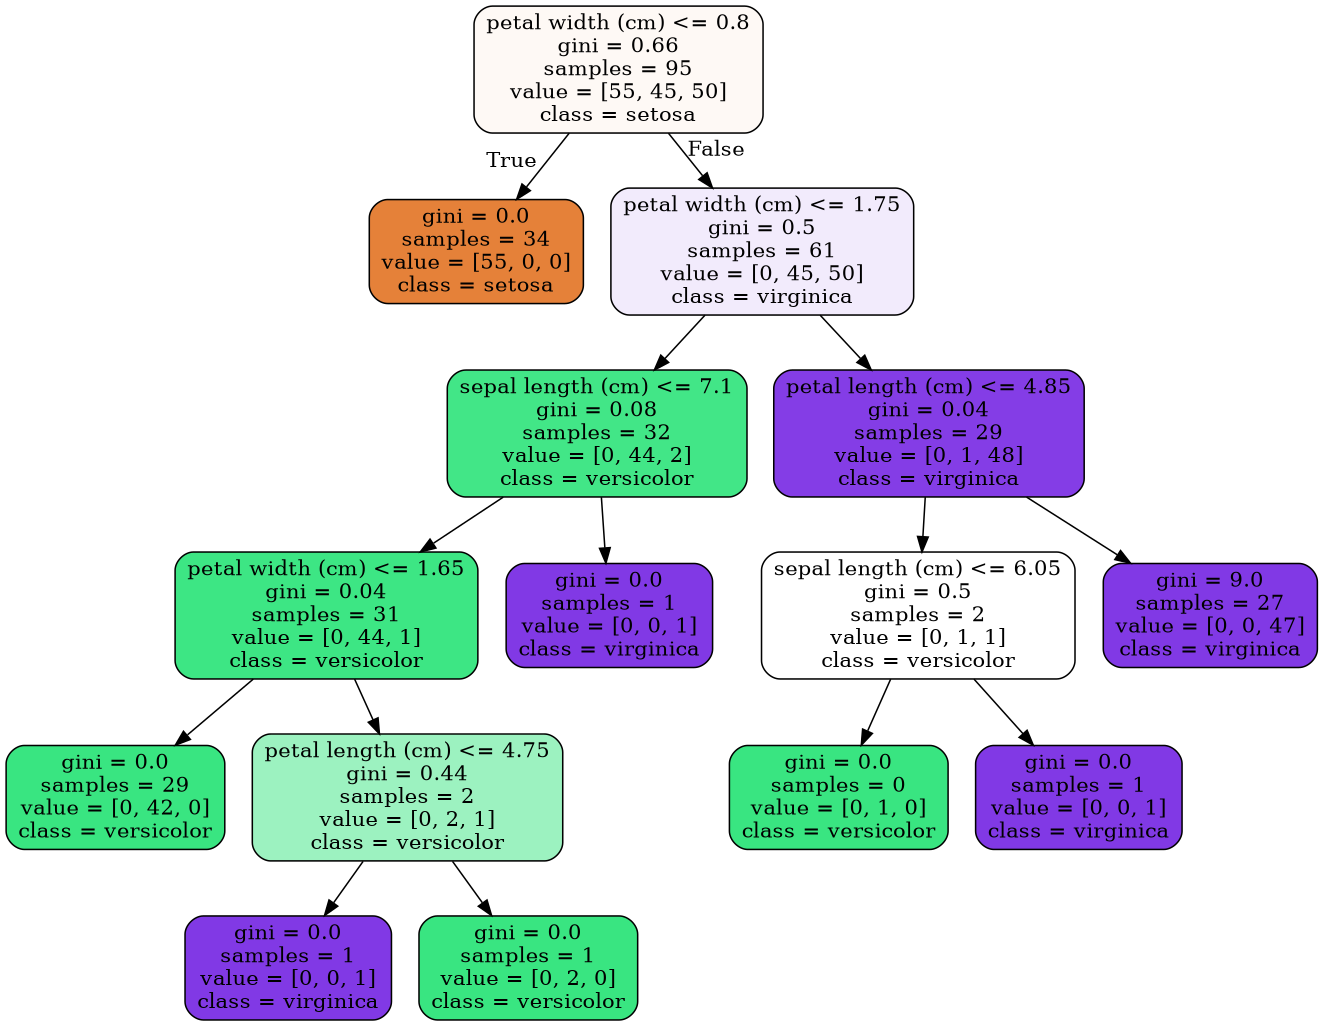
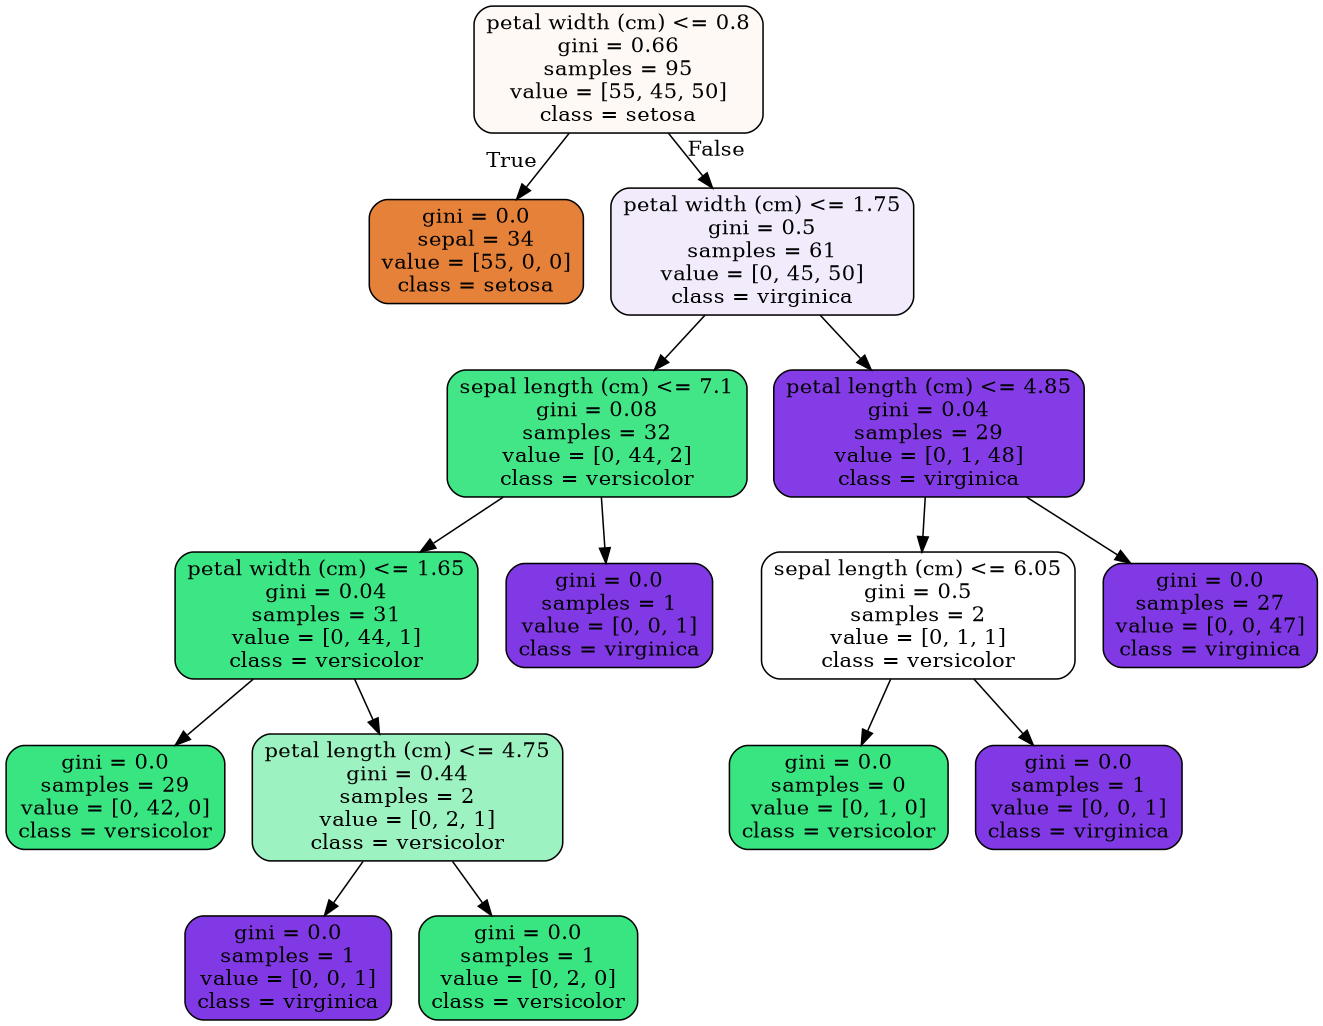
node "gini = 0.0 samples = 34 value = [55, 0, 0] class = setosa": label "gini = 0.0 samples = 34 value = [55, 0, 0] class = setosa" -> "gini = 0.0 sepal = 34 value = [55, 0, 0] class = setosa"
node "gini = 9.0 samples = 27 value = [0, 0, 47] class = virginica": label "gini = 9.0 samples = 27 value = [0, 0, 47] class = virginica" -> "gini = 0.0 samples = 27 value = [0, 0, 47] class = virginica"
